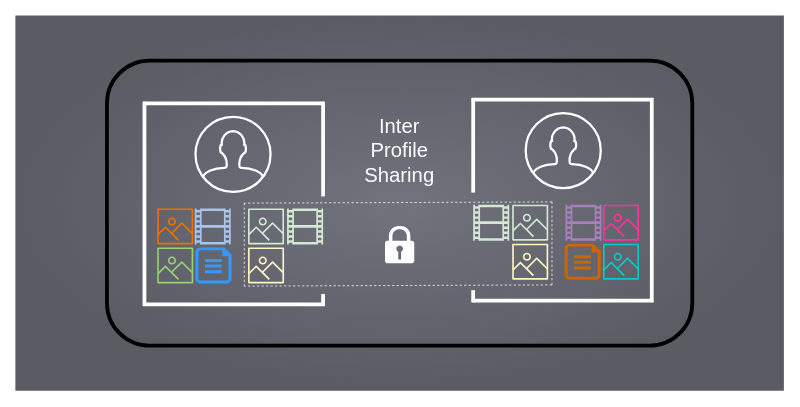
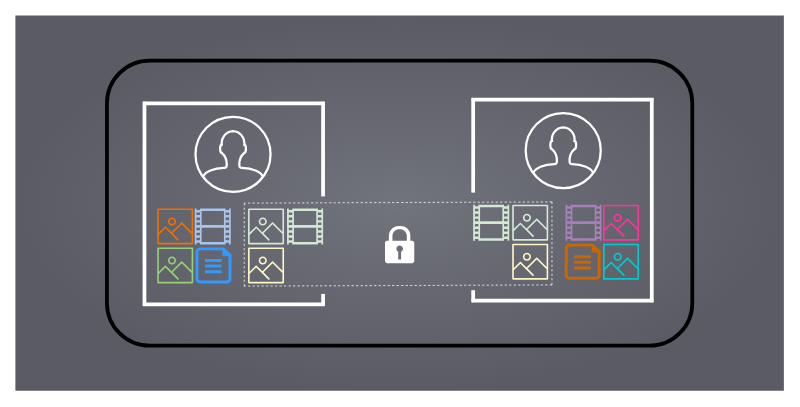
node "Inter Profile Sharing": removed
